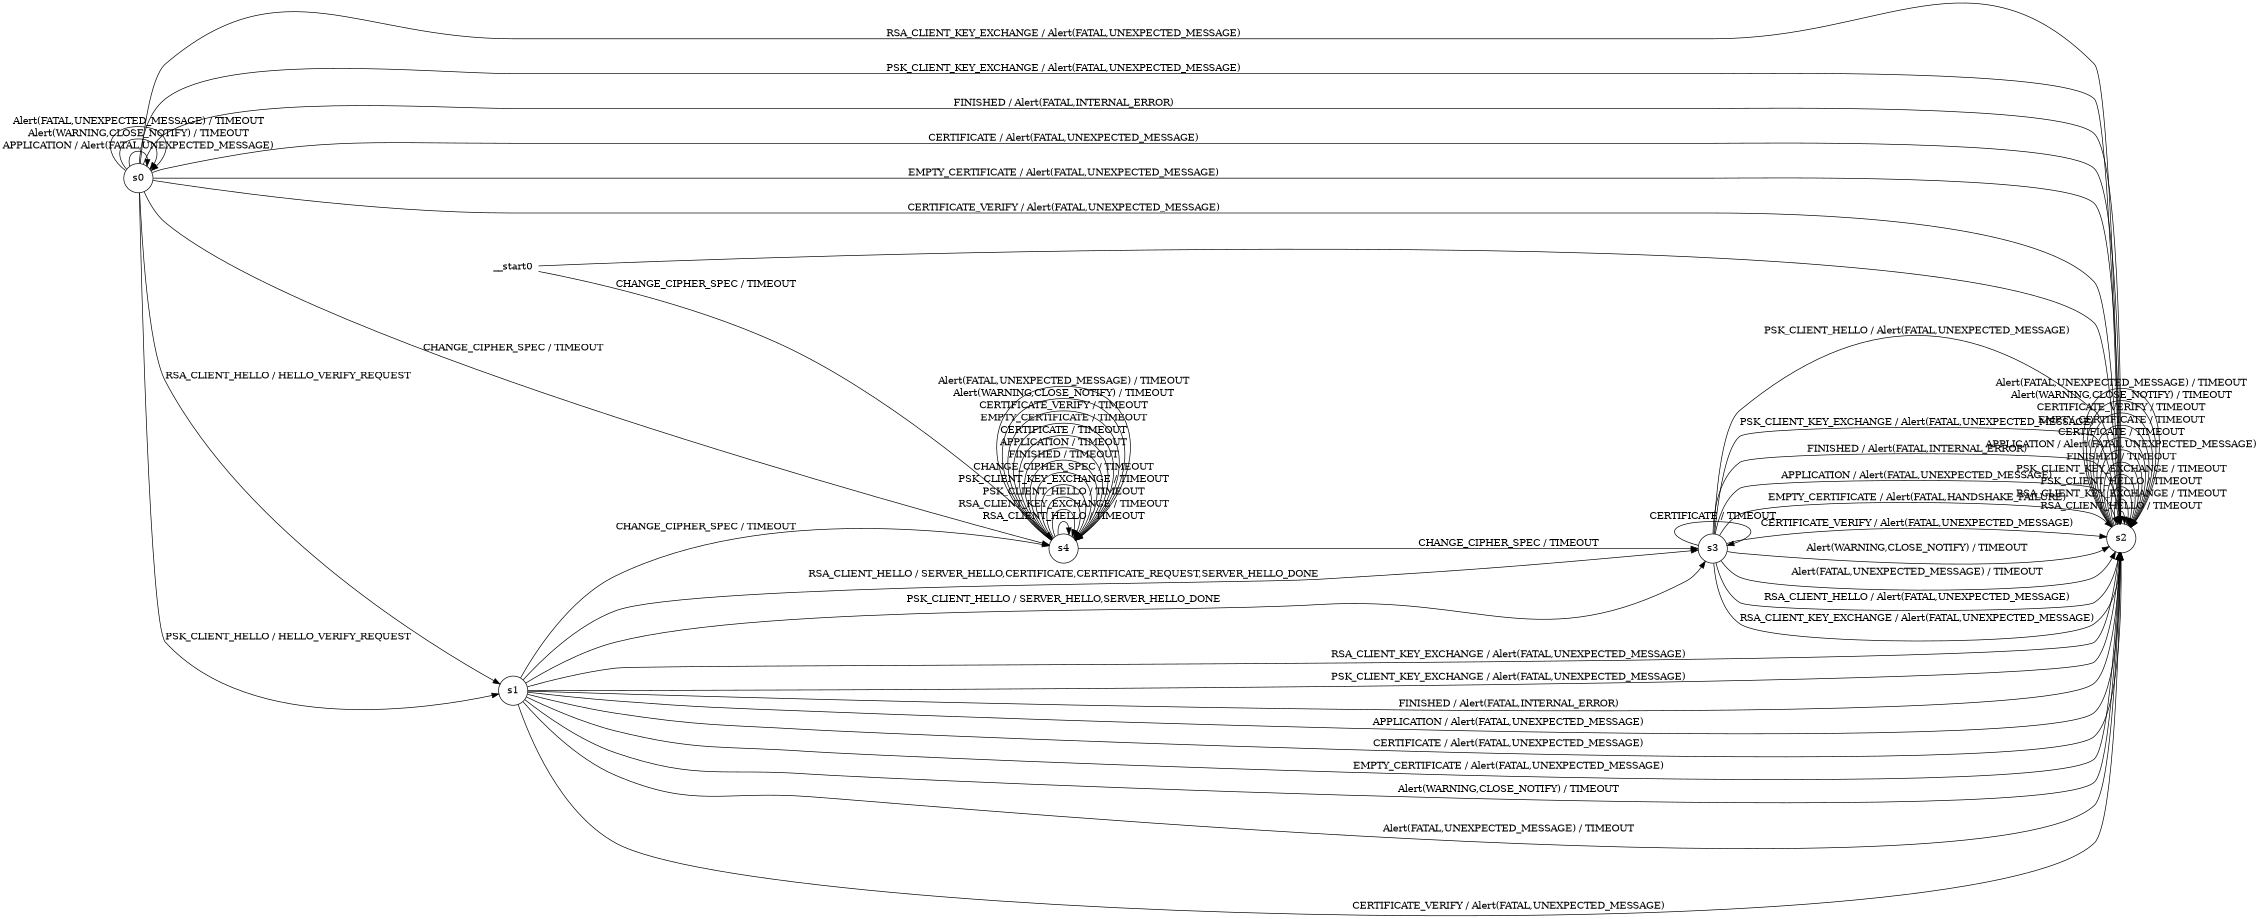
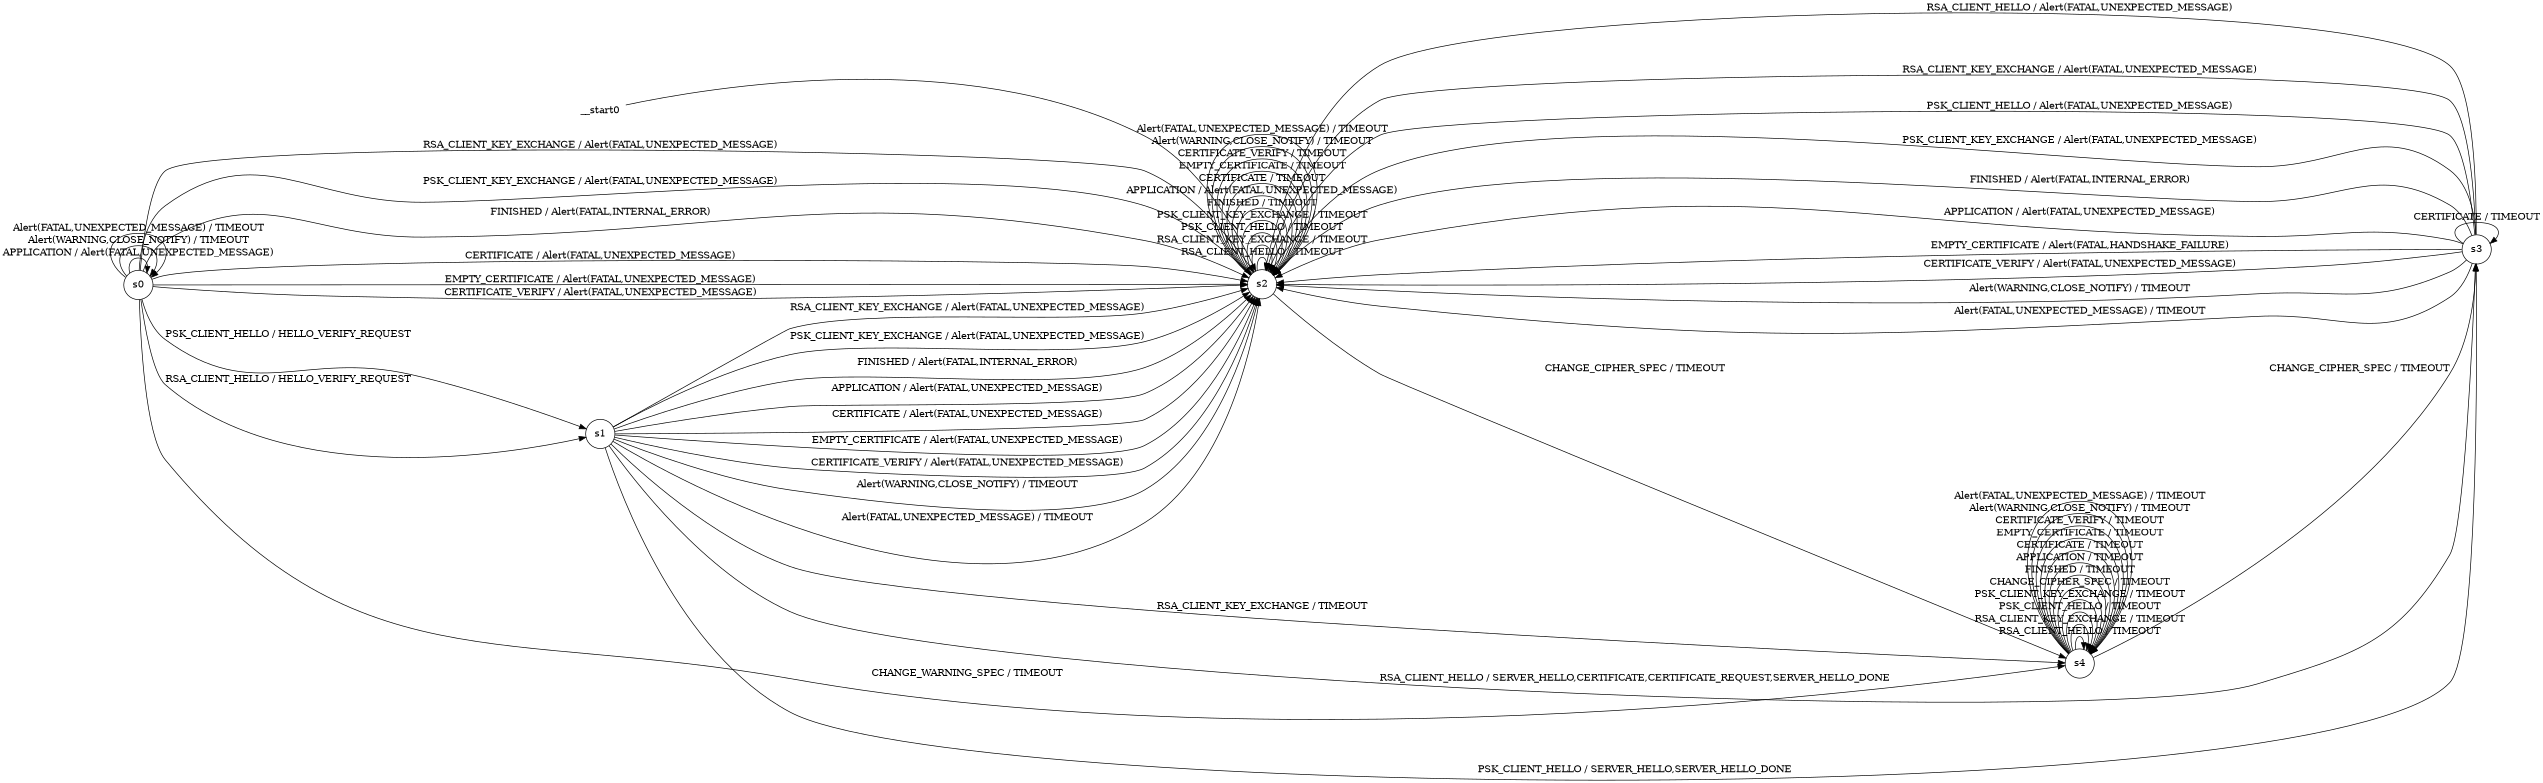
edge "s0" -> "s4": label "CHANGE_CIPHER_SPEC / TIMEOUT" -> "CHANGE_WARNING_SPEC / TIMEOUT"
edge "__start0" -> "s4": now "s2" -> "s4"
edge "s1" -> "s4": label "CHANGE_CIPHER_SPEC / TIMEOUT" -> "RSA_CLIENT_KEY_EXCHANGE / TIMEOUT"
